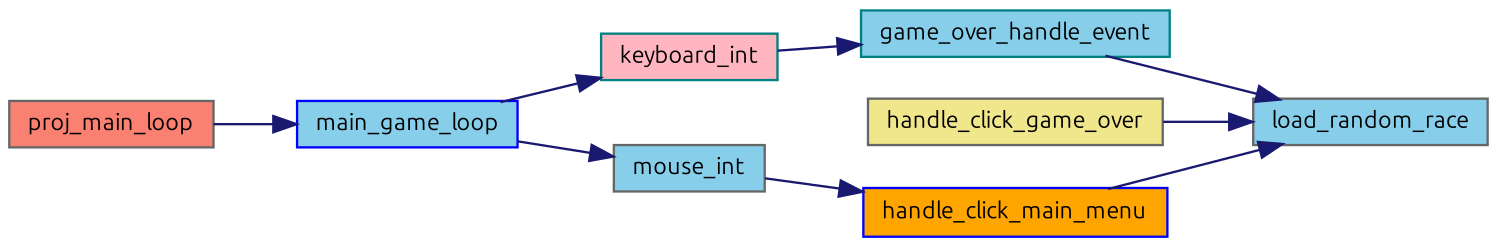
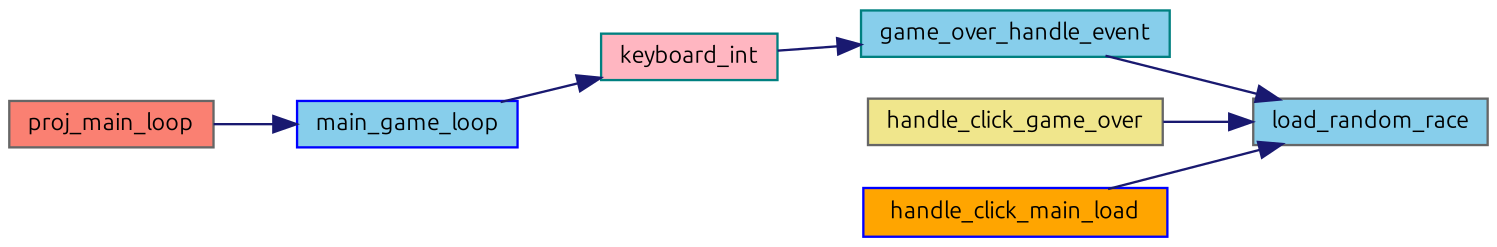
node "mouse_int": removed
node "handle_click_main_menu": label "handle_click_main_menu" -> "handle_click_main_load"
